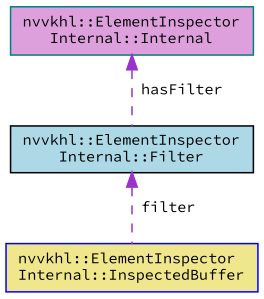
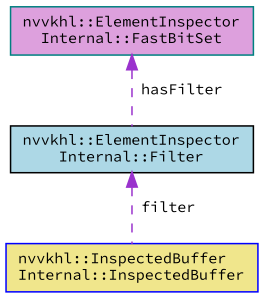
node "nvvkhl::ElementInspector Internal::Internal": label "nvvkhl::ElementInspector Internal::Internal" -> "nvvkhl::ElementInspector Internal::FastBitSet"
node "nvvkhl::ElementInspector Internal::InspectedBuffer": label "nvvkhl::ElementInspector Internal::InspectedBuffer" -> "nvvkhl::InspectedBuffer Internal::InspectedBuffer"
